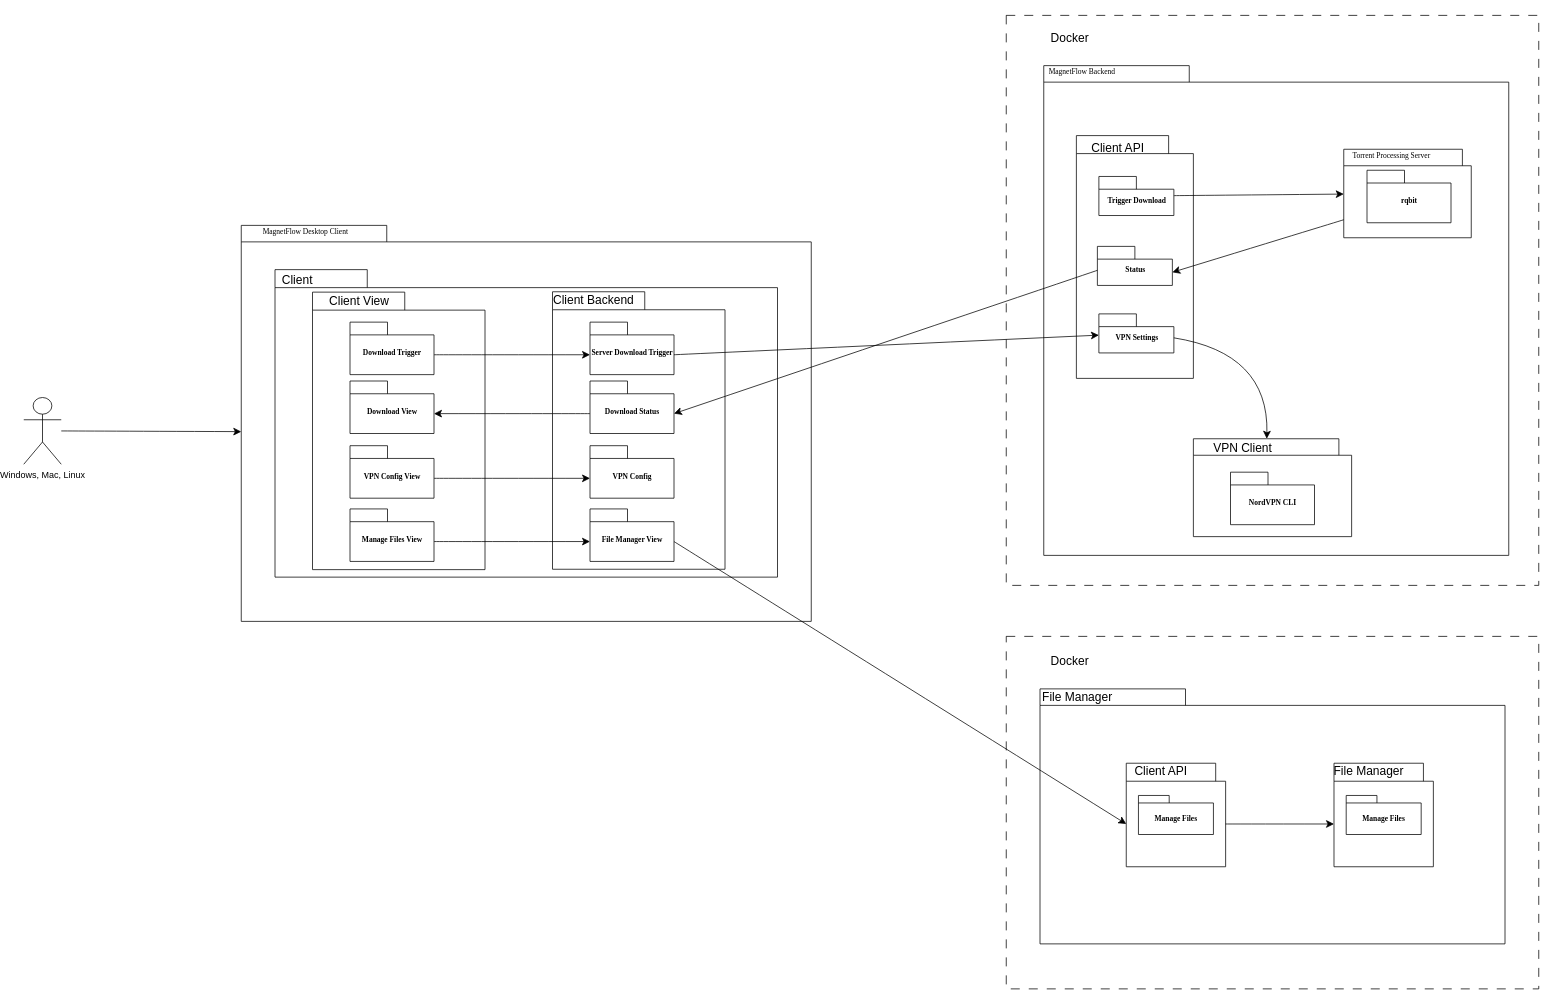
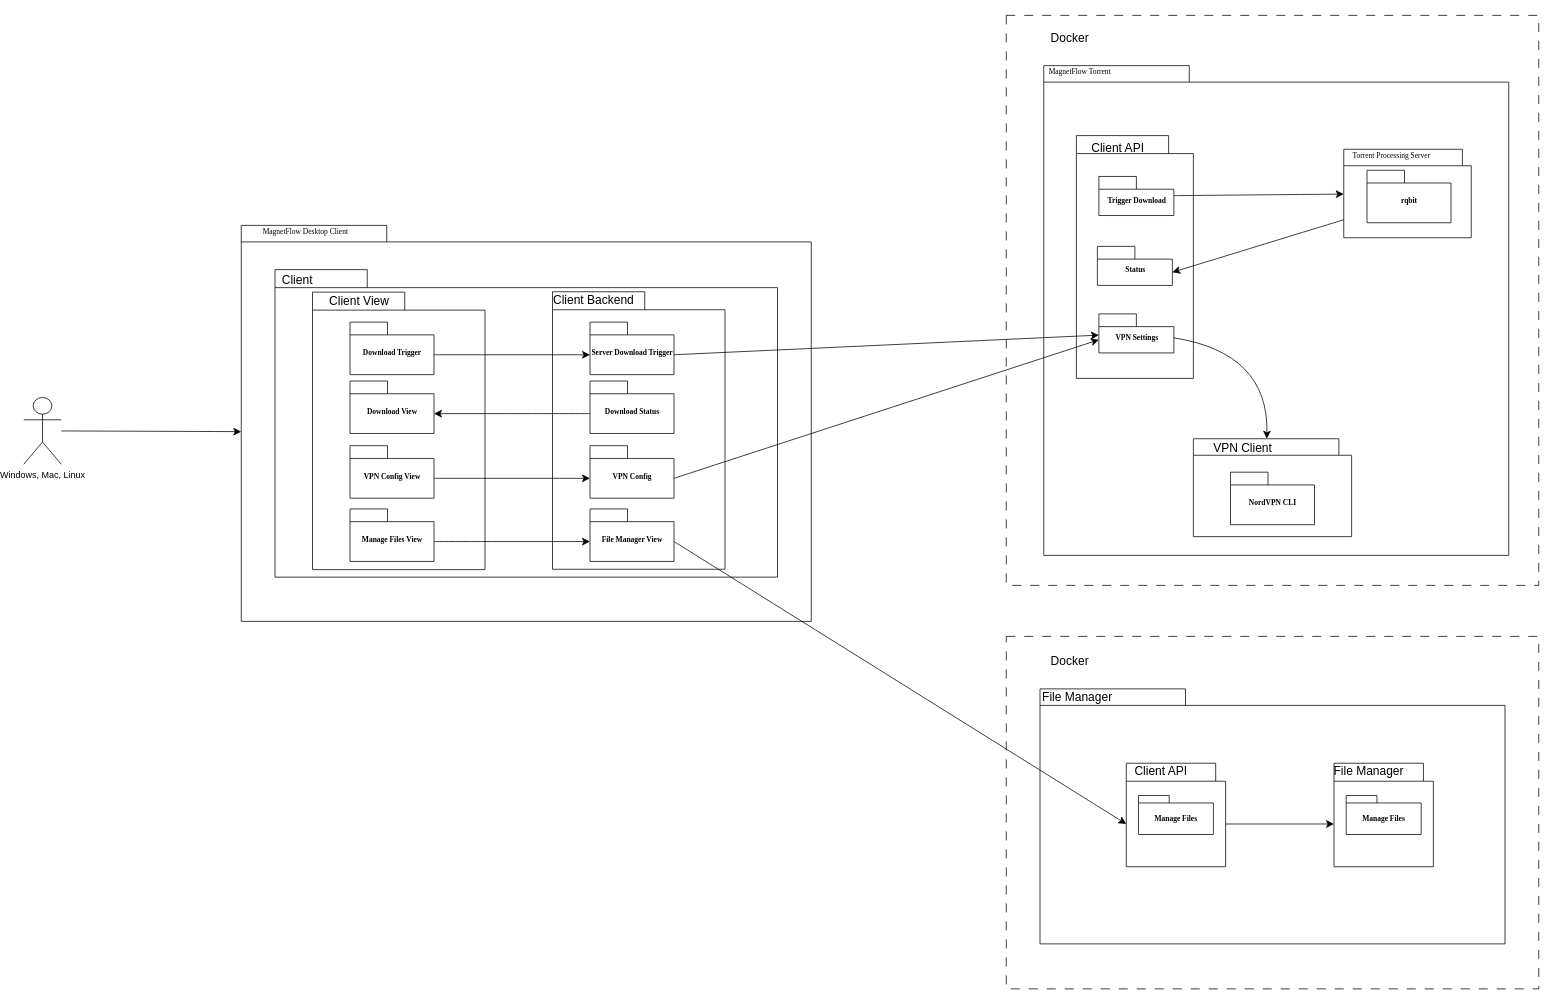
node "MagnetFlow Backend": label "MagnetFlow Backend" -> "MagnetFlow Torrent"
edge "Status" -> "Download Status": removed
edge "VPN Config" -> "VPN Settings": added
